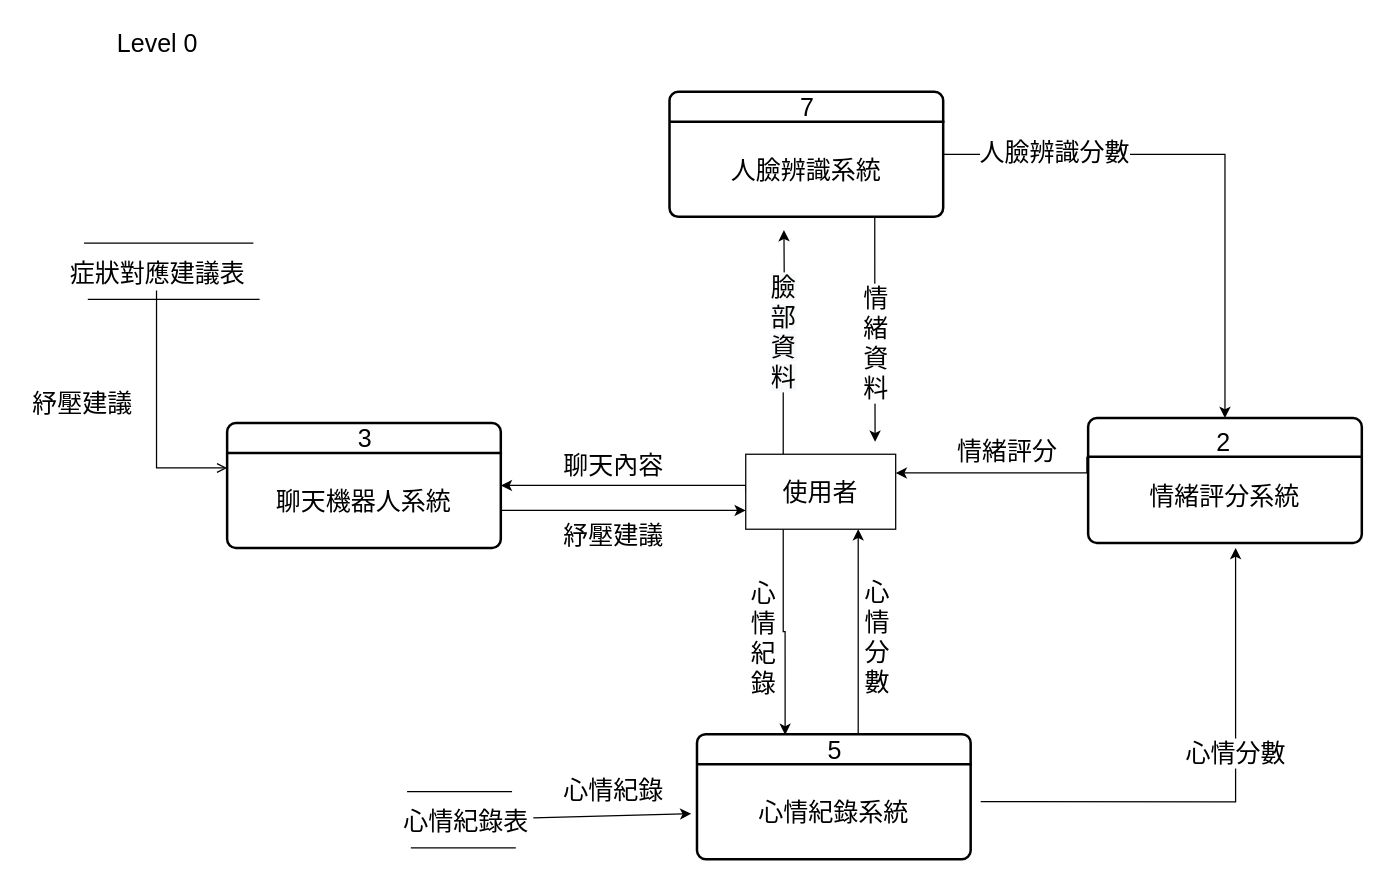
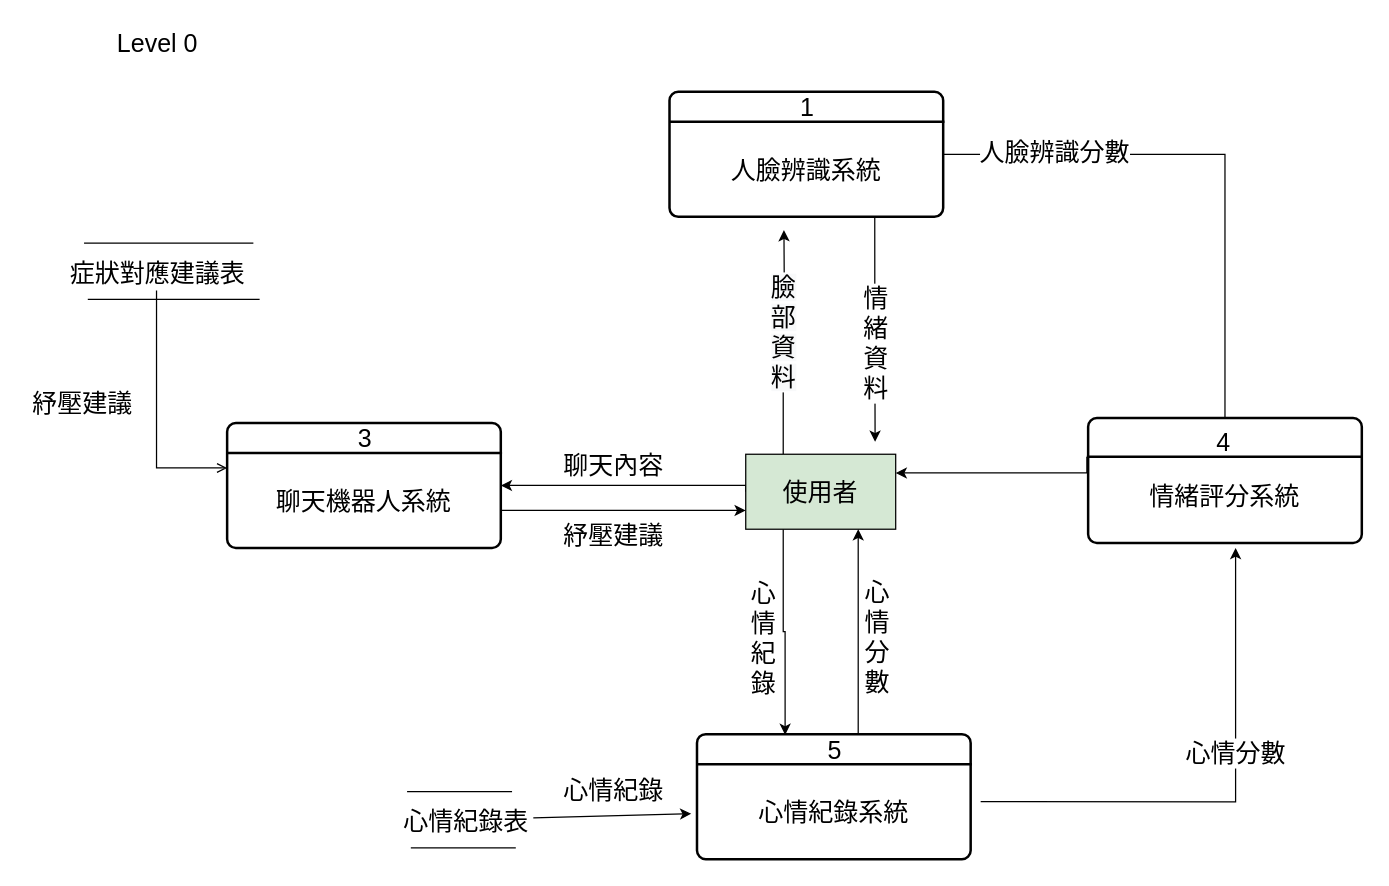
node "7": label "7" -> "1"
edge "人臉辨識系統" -> "情緒評分系統": arrowhead classic -> none
node "2": label "2" -> "4"
node "情緒評分": removed
node "使用者": fillcolor #ffffff -> #d5e8d4
